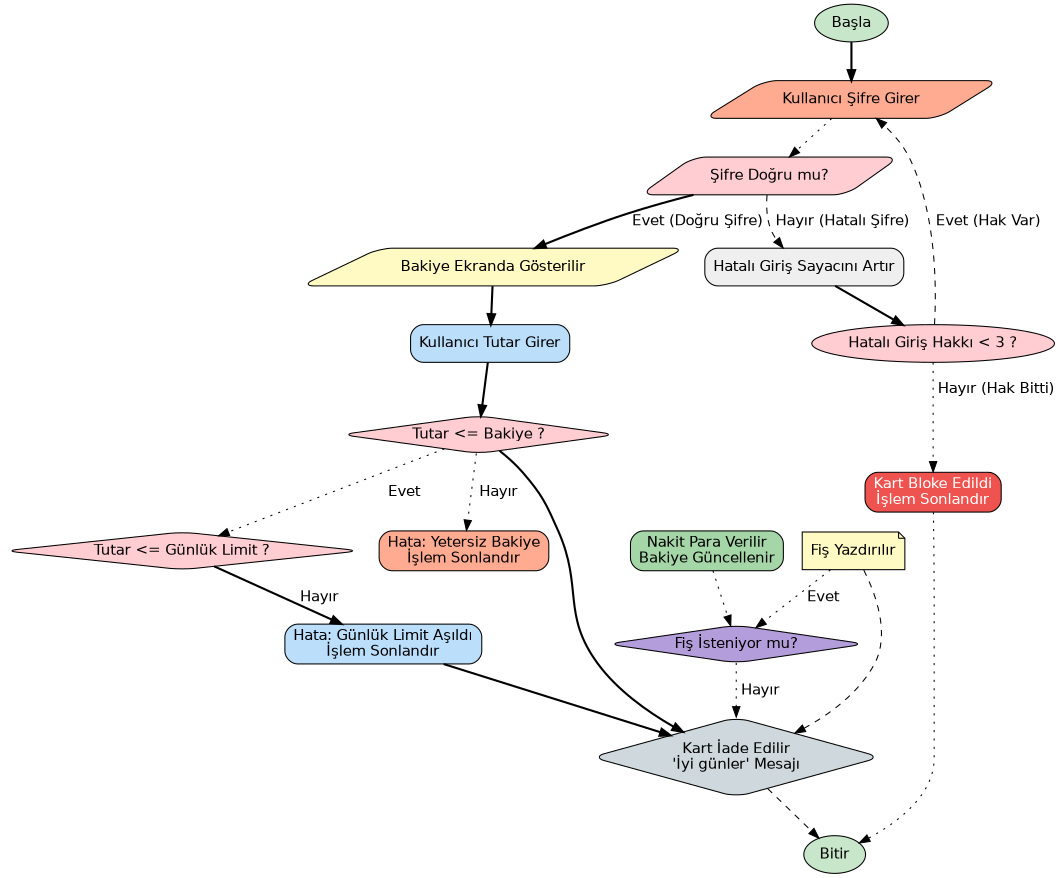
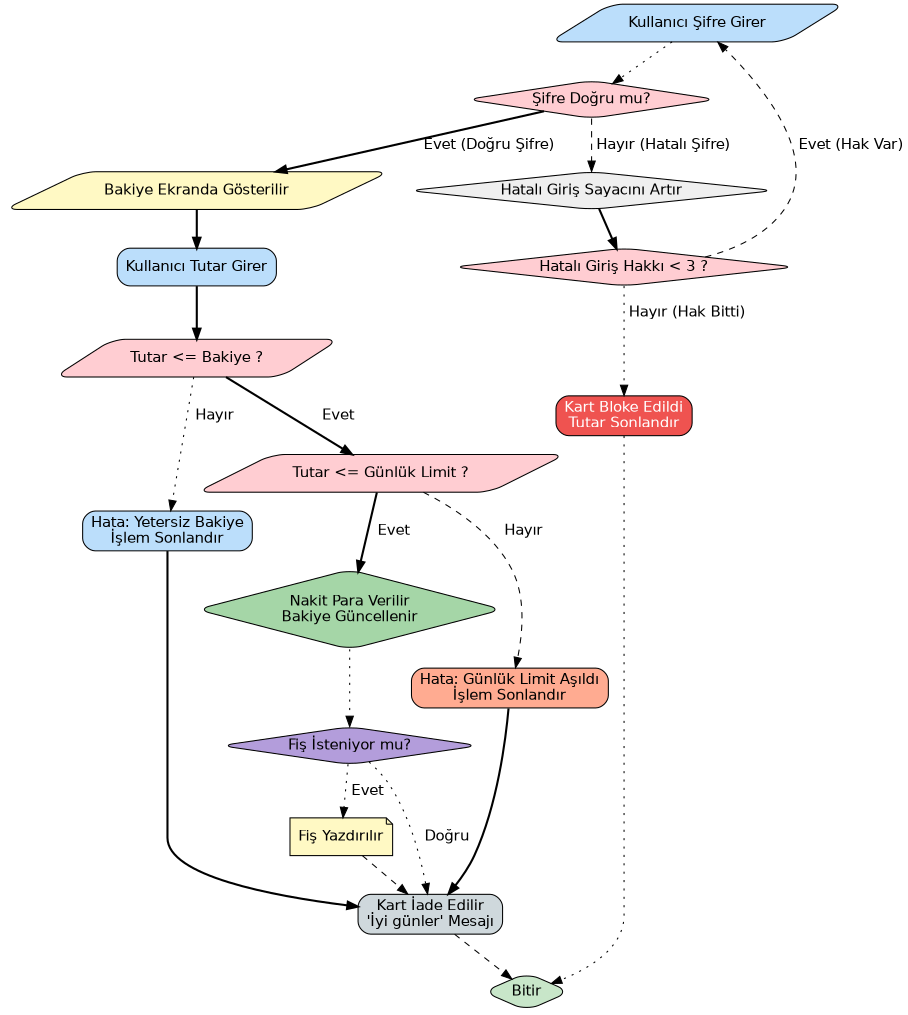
node "Başla": removed
node "Kullanıcı Şifre Girer": fillcolor #ffab91 -> #bbdefb
node "Şifre Doğru mu?": shape parallelogram -> diamond
node "Hatalı Giriş Sayacını Artır": shape box -> diamond
node "Hatalı Giriş Hakkı < 3 ?": shape ellipse -> diamond
node "Tutar <= Bakiye ?": shape diamond -> parallelogram
edge "Tutar <= Bakiye ?" -> "Tutar <= Günlük Limit ?": style dotted -> bold
node "Kart Bloke Edildi İşlem Sonlandır": label "Kart Bloke Edildi İşlem Sonlandır" -> "Kart Bloke Edildi Tutar Sonlandır"
edge "Tutar <= Günlük Limit ?" -> "Nakit Para Verilir Bakiye Güncellenir": added, label "Evet"
node "Tutar <= Günlük Limit ?": shape diamond -> parallelogram
node "Hata: Yetersiz Bakiye İşlem Sonlandır": fillcolor #ffab91 -> #bbdefb
node "Nakit Para Verilir Bakiye Güncellenir": shape box -> diamond
edge "Tutar <= Günlük Limit ?" -> "Hata: Günlük Limit Aşıldı İşlem Sonlandır": style bold -> dashed
edge "Fiş Yazdırılır" -> "Fiş İsteniyor mu?": reversed
edge "Tutar <= Bakiye ?" -> "Kart İade Edilir 'İyi günler' Mesajı": now "Hata: Yetersiz Bakiye İşlem Sonlandır" -> "Kart İade Edilir 'İyi günler' Mesajı"
node "Hata: Günlük Limit Aşıldı İşlem Sonlandır": fillcolor #bbdefb -> #ffab91
edge "Fiş İsteniyor mu?" -> "Kart İade Edilir 'İyi günler' Mesajı": label " Hayır" -> " Doğru"
node "Kart İade Edilir 'İyi günler' Mesajı": shape diamond -> box
node "Bitir": shape ellipse -> diamond
